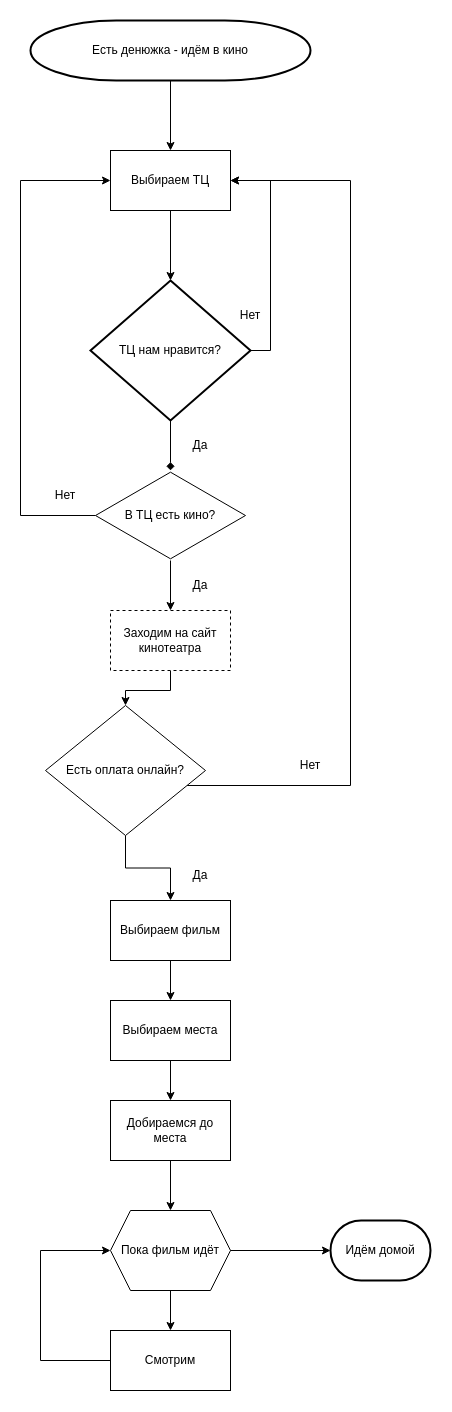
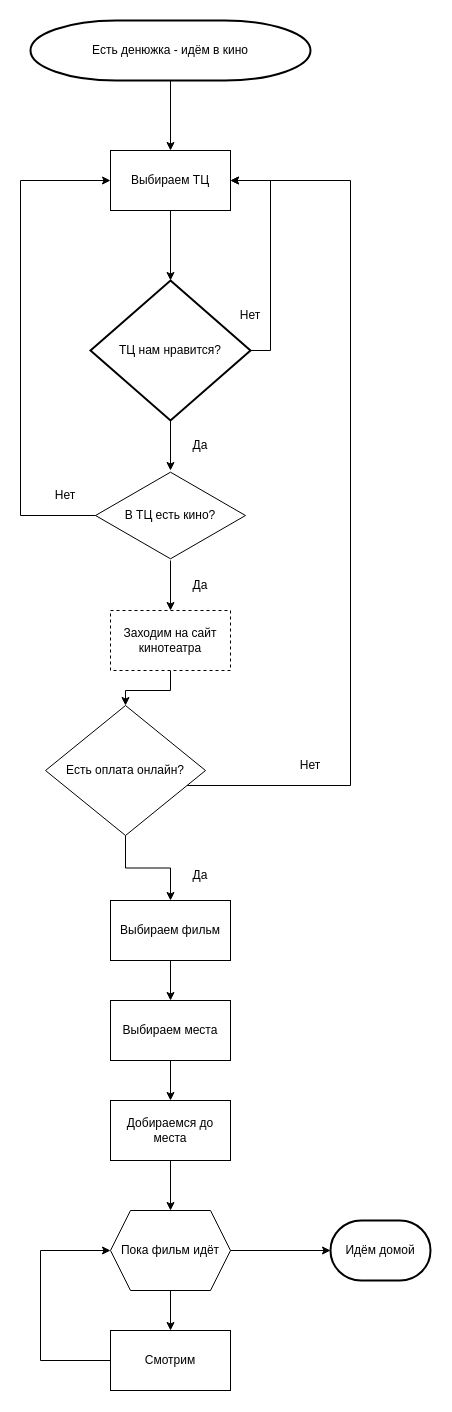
edge "ТЦ нам нравится?" -> "В ТЦ есть кино?": arrowhead diamond -> classic
